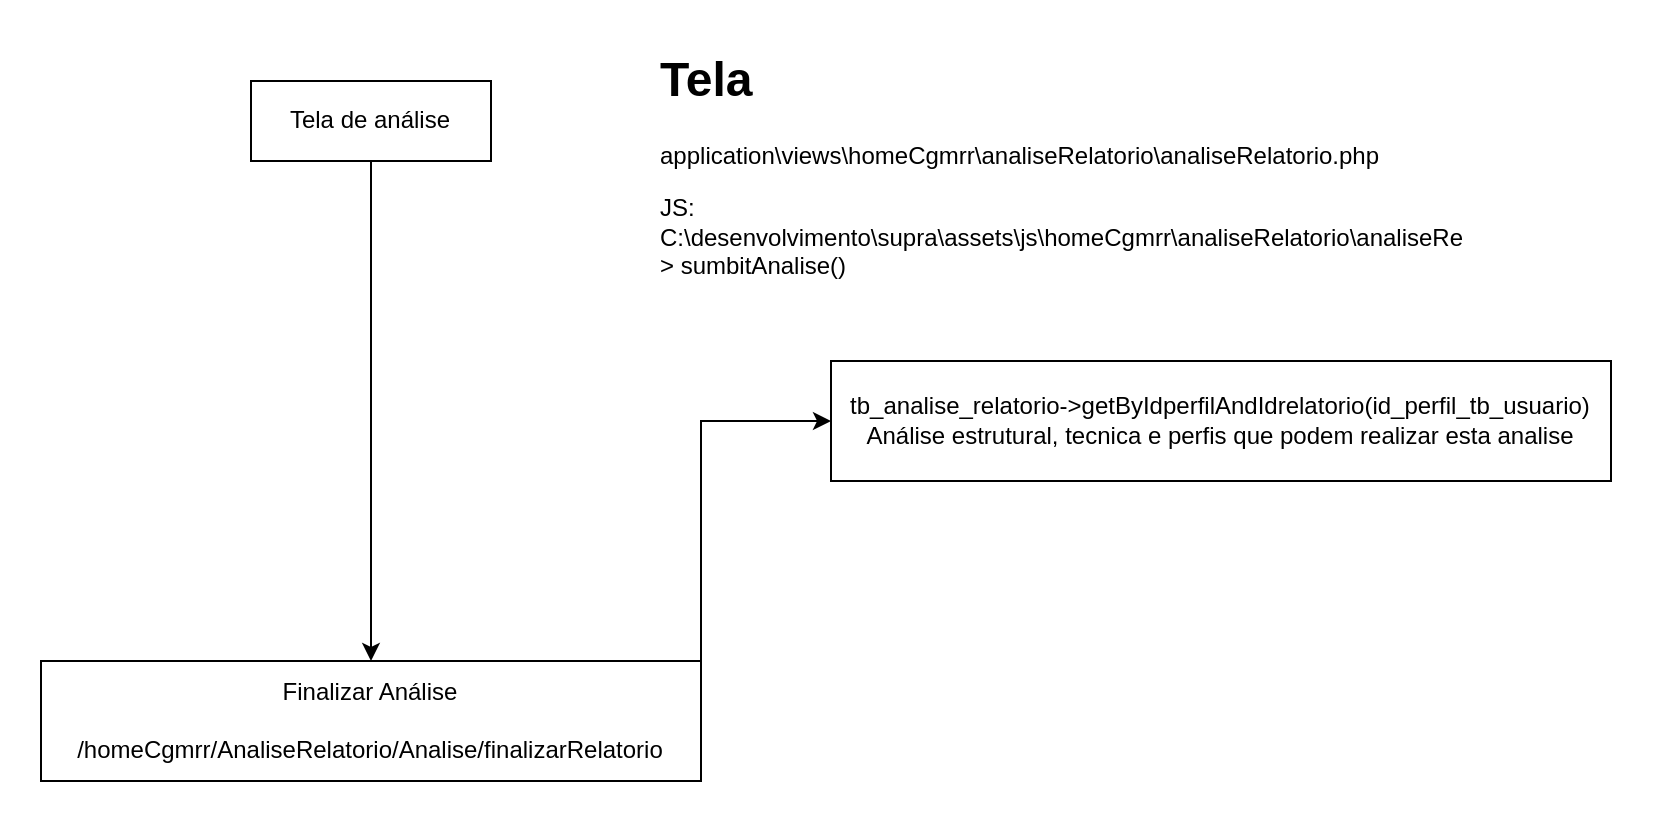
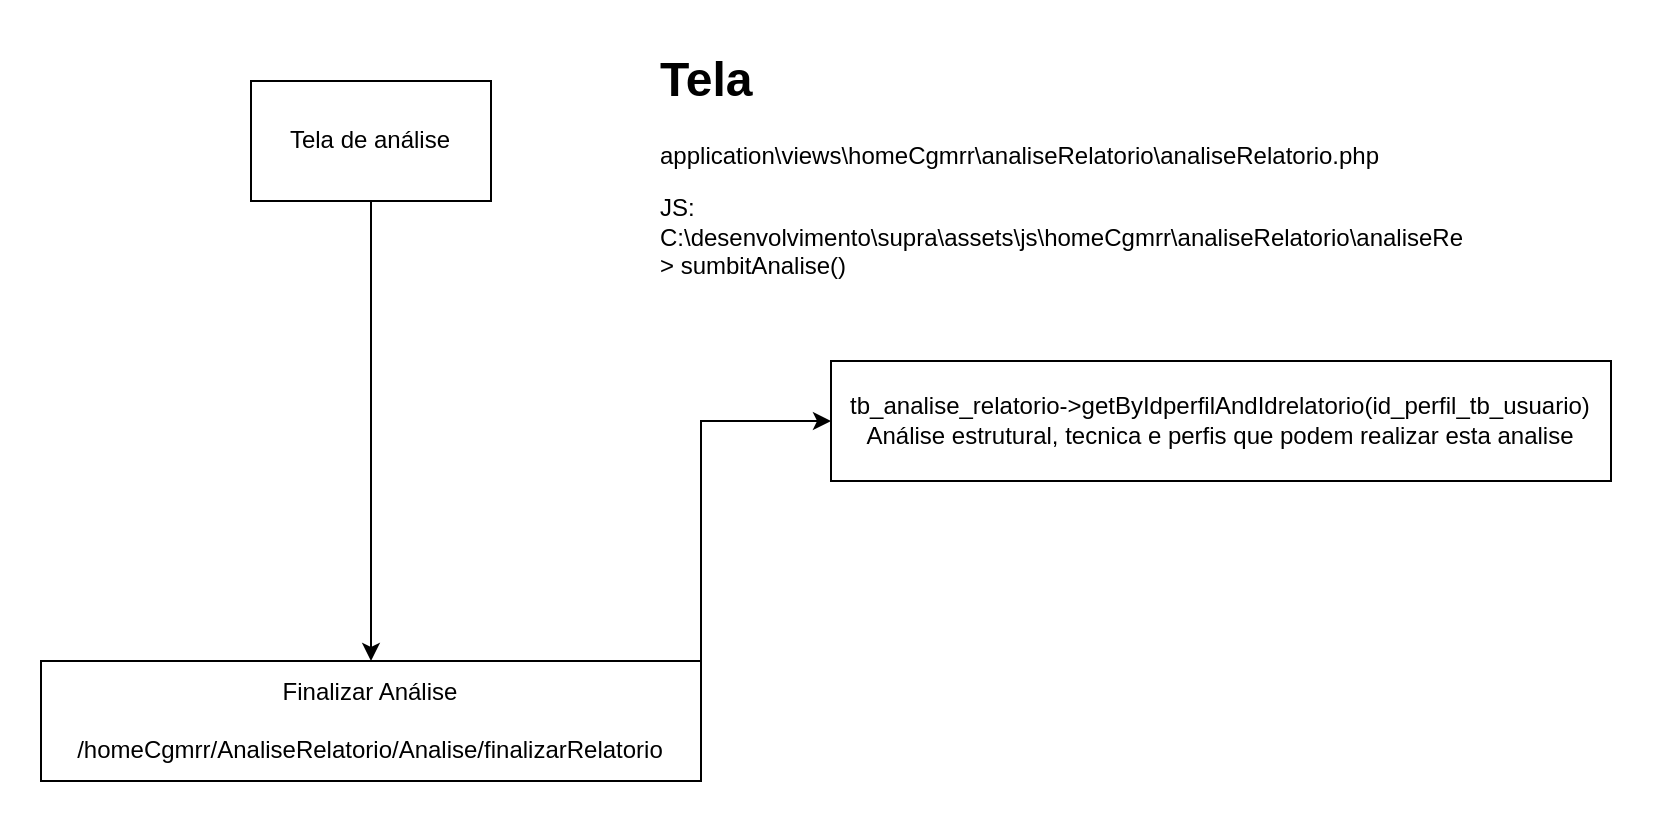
node "Tela de análise": size 240x80 -> 240x120
